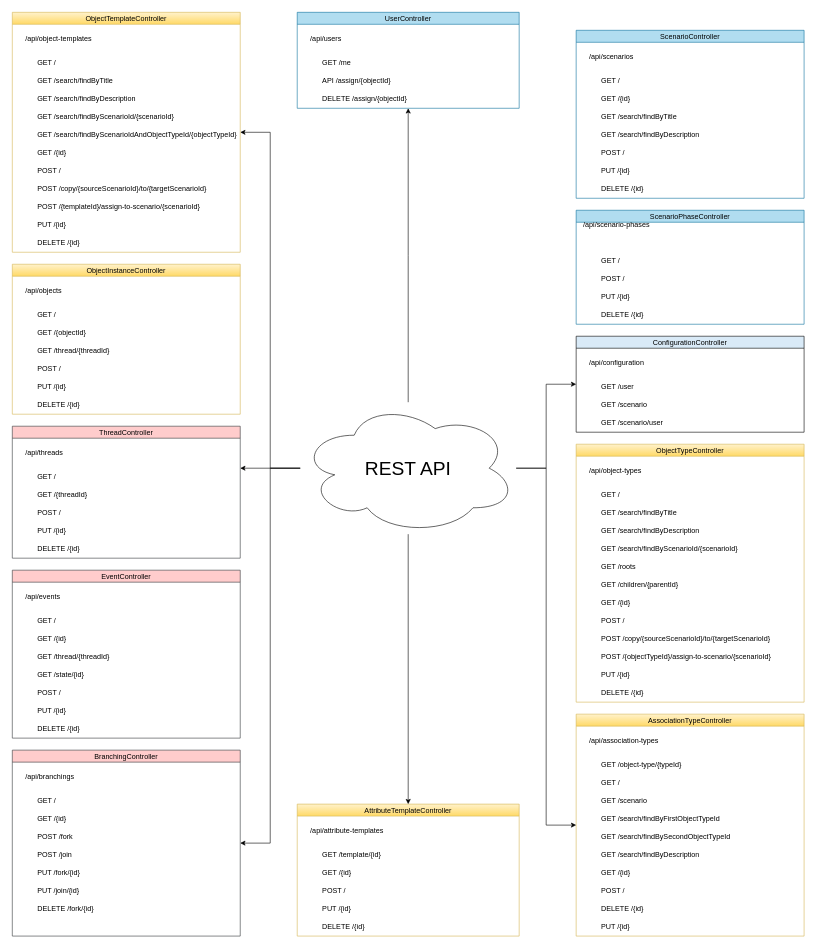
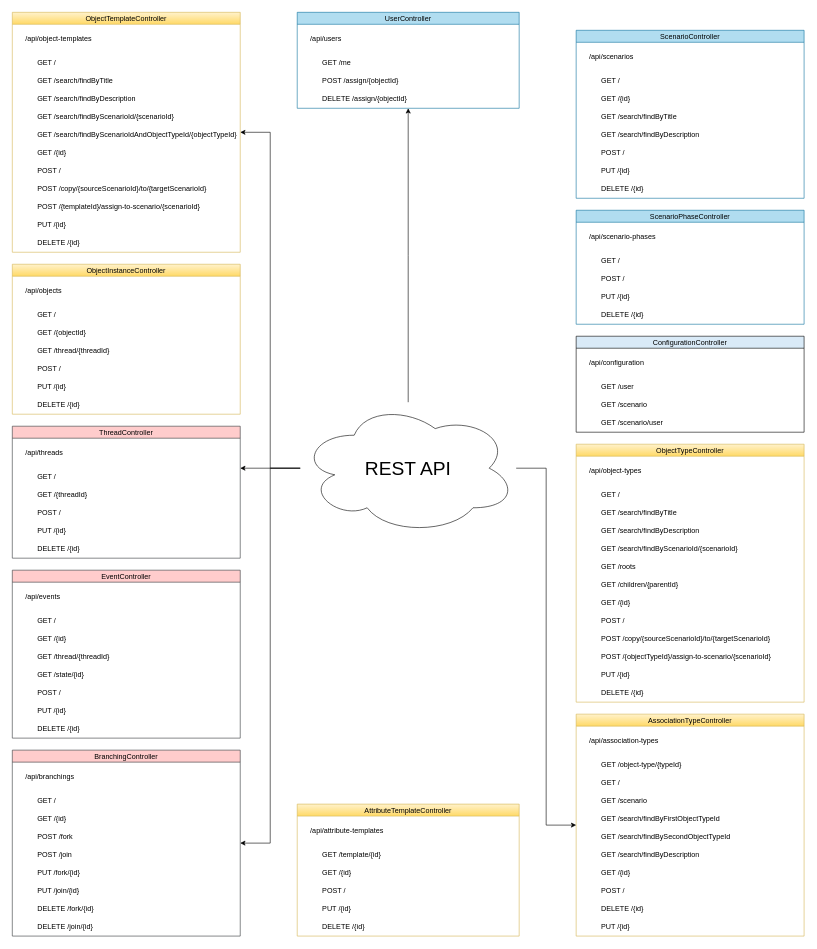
node "API /assign/{objectId}": label "API /assign/{objectId}" -> "POST /assign/{objectId}"
node "/api/scenario-phases": moved (678, 225) -> (684, 237)
edge "REST API" -> "ConfigurationController": removed
edge "REST API" -> "AttributeTemplateController": removed
node "DELETE /join/{id}": added
